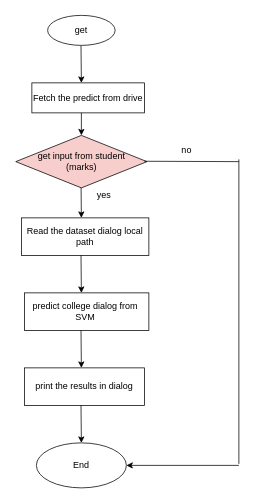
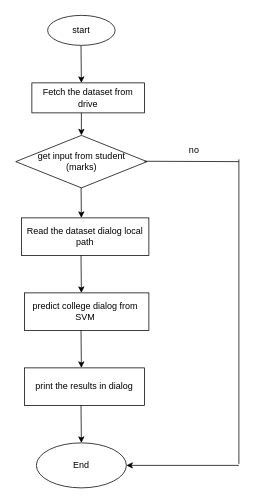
node "get": label "get" -> "start"
node "Fetch the predict from drive": label "Fetch the predict from drive" -> "Fetch the dataset from drive"
node "no": moved (186, 150) -> (194, 150)
node "get input from student (marks)": fillcolor #f8cecc -> #ffffff
node "yes": removed
